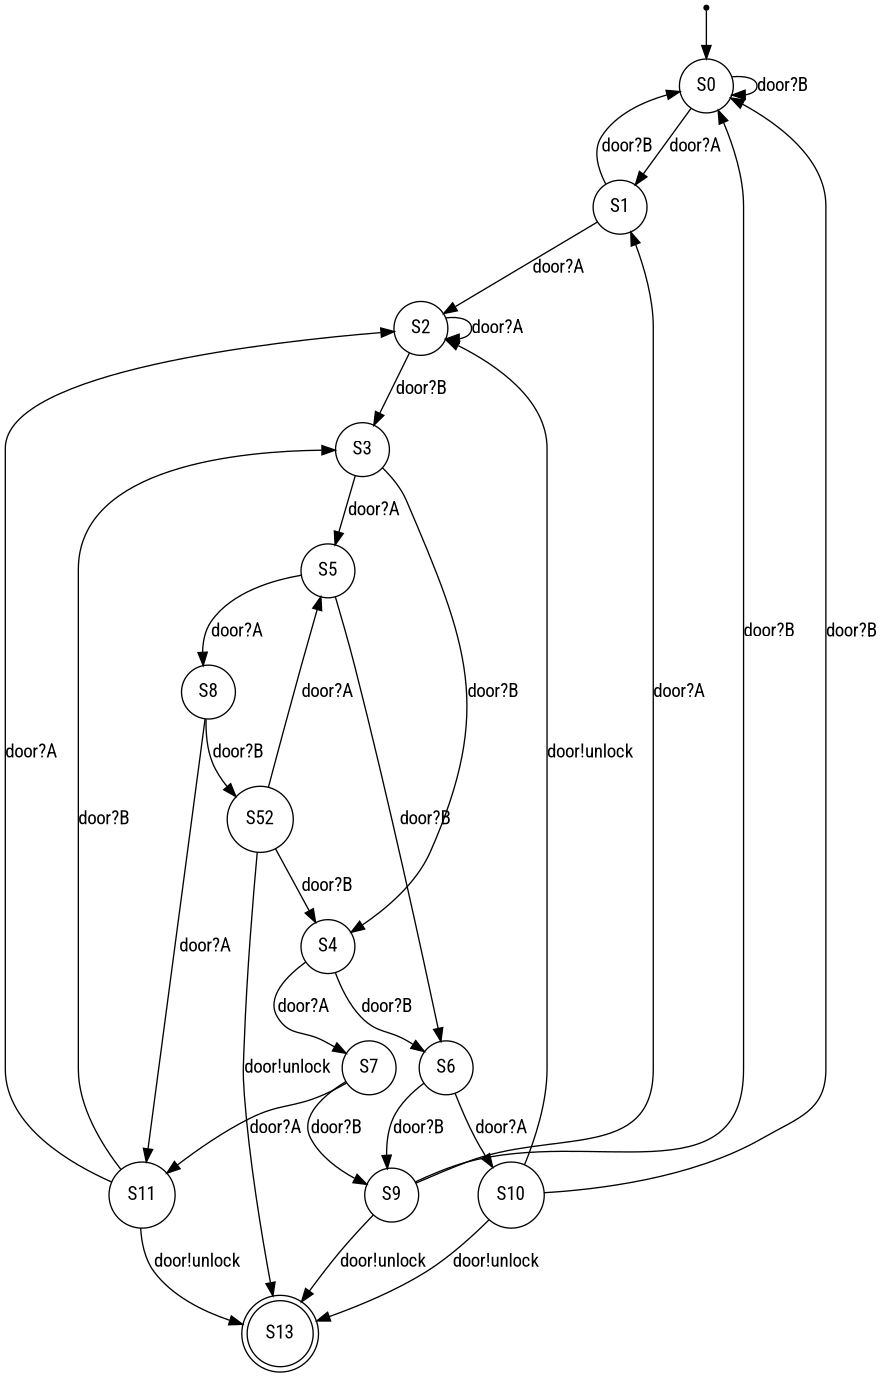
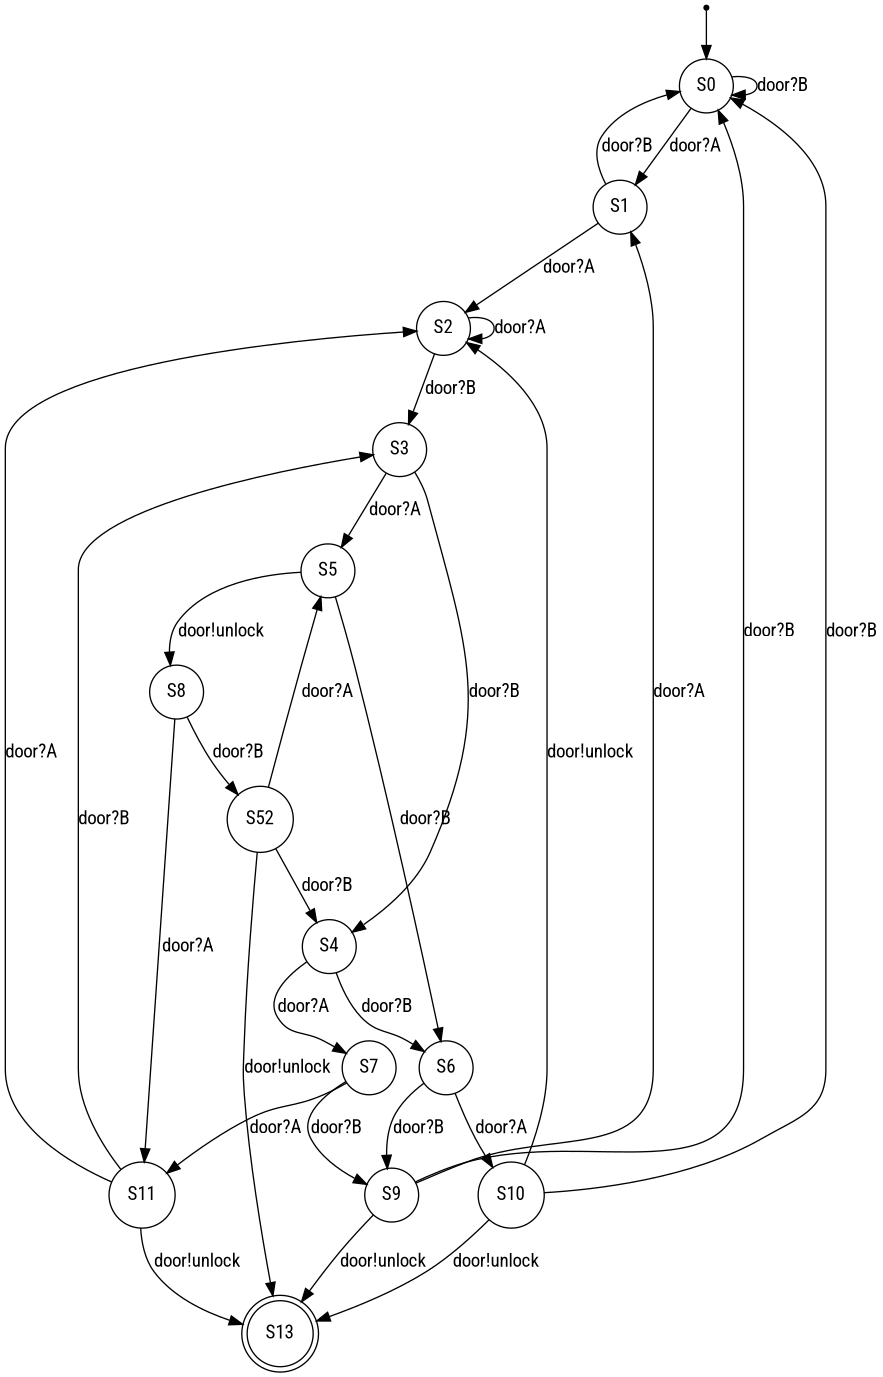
edge "S5" -> "S8": label "door?A" -> "door!unlock"
